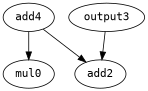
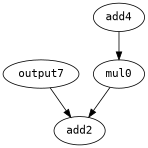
node "output3": label "output3" -> "output7"
edge "add4" -> "add2": now "mul0" -> "add2"
